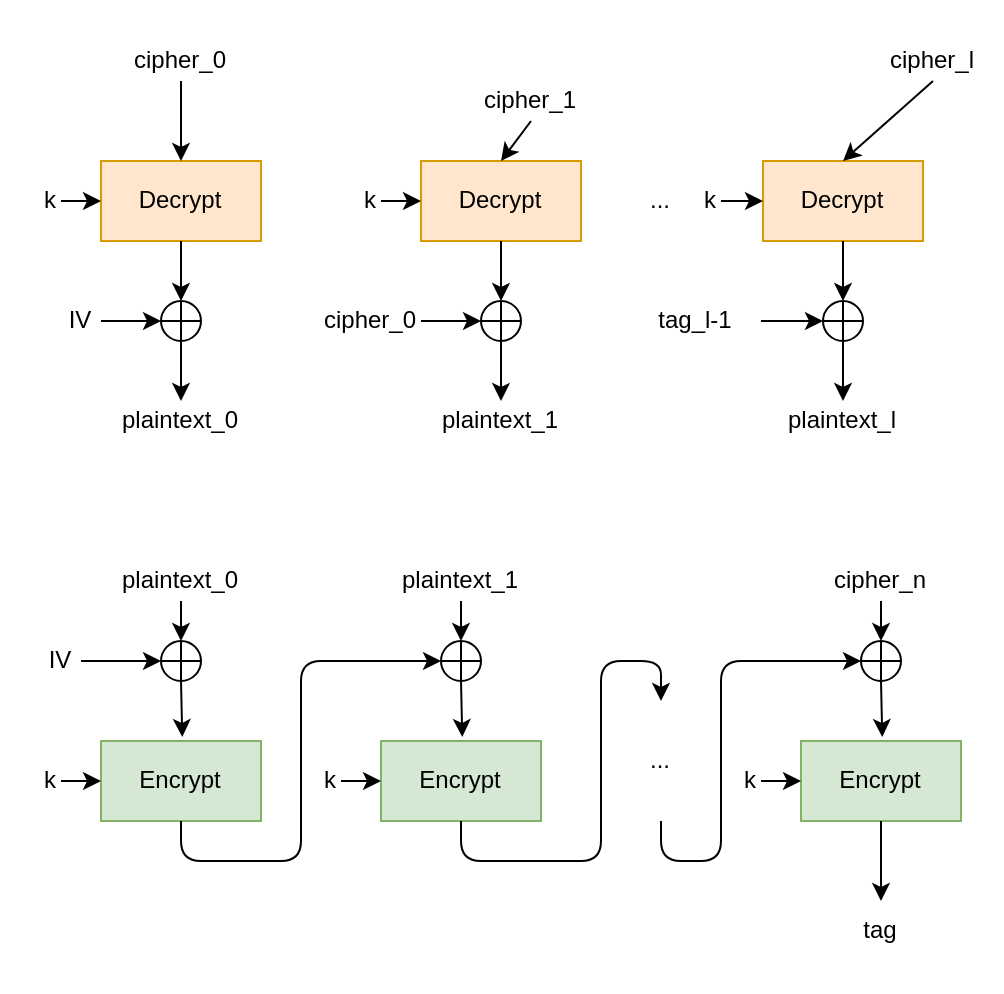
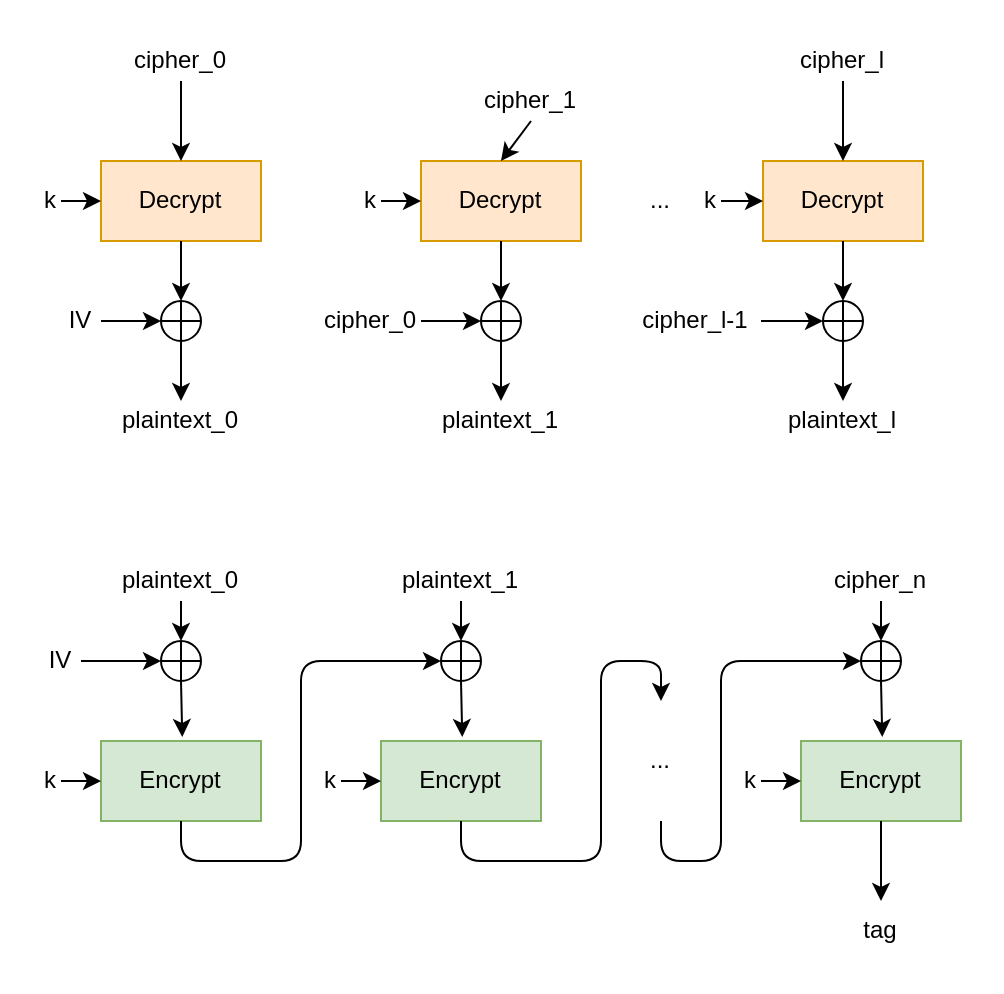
node "cipher_l": moved (933, 61) -> (843, 61)
node "tag_l-1": label "tag_l-1" -> "cipher_l-1"
